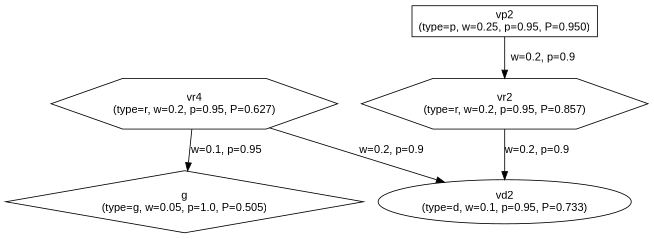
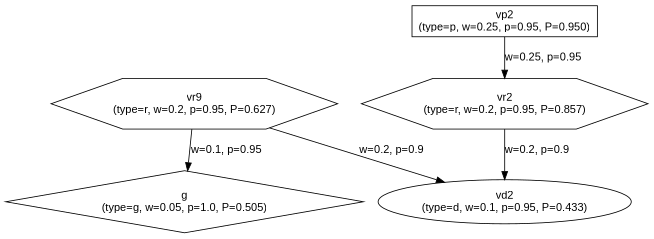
edge "vp2 (type=p, w=0.25, p=0.95, P=0.950)" -> "vr2 (type=r, w=0.2, p=0.95, P=0.857)": label "w=0.2, p=0.9" -> "w=0.25, p=0.95"
node "vr4 (type=r, w=0.2, p=0.95, P=0.627)": label "vr4 (type=r, w=0.2, p=0.95, P=0.627)" -> "vr9 (type=r, w=0.2, p=0.95, P=0.627)"
node "vd2 (type=d, w=0.1, p=0.95, P=0.733)": label "vd2 (type=d, w=0.1, p=0.95, P=0.733)" -> "vd2 (type=d, w=0.1, p=0.95, P=0.433)"
